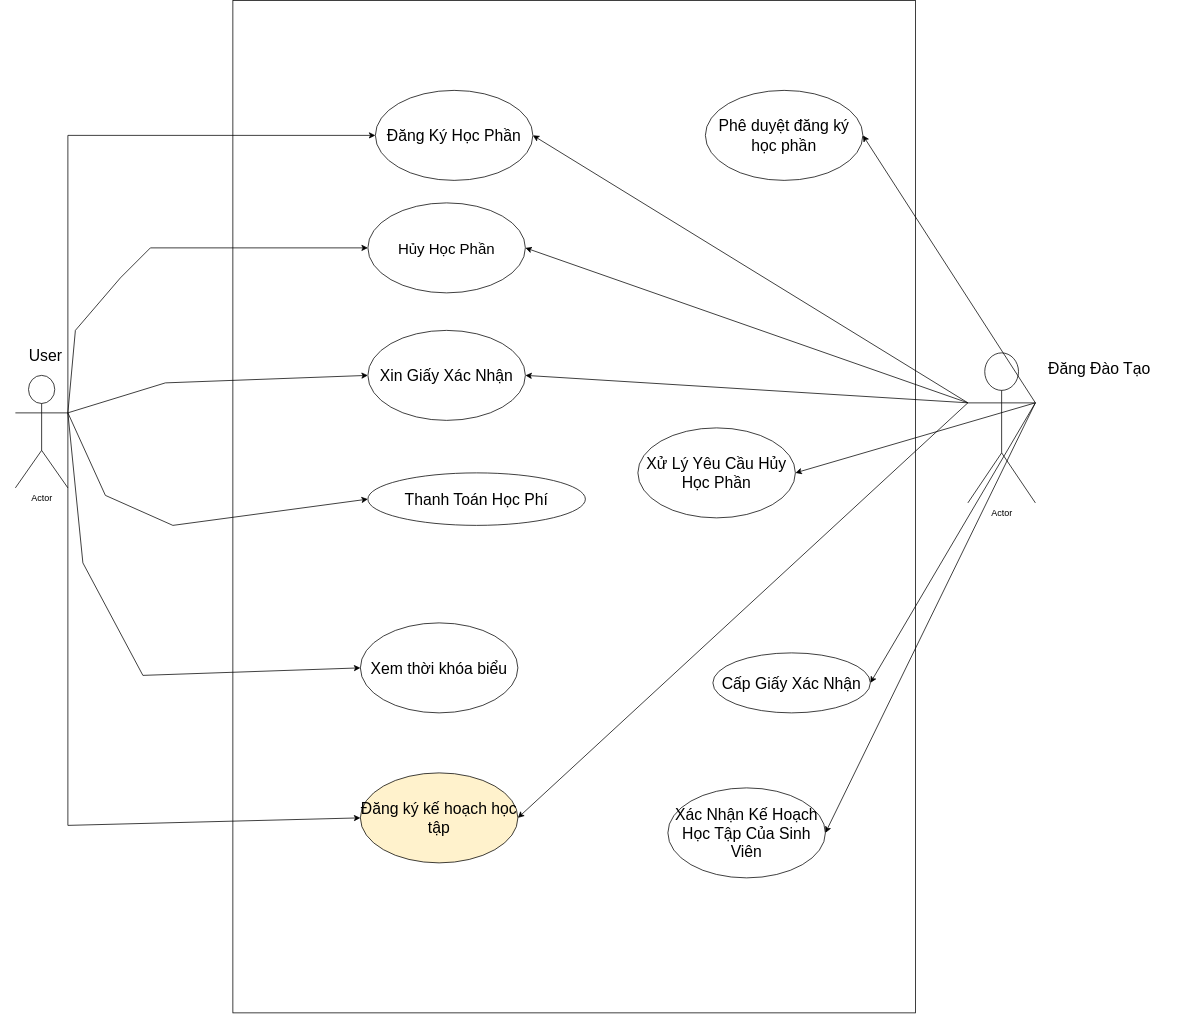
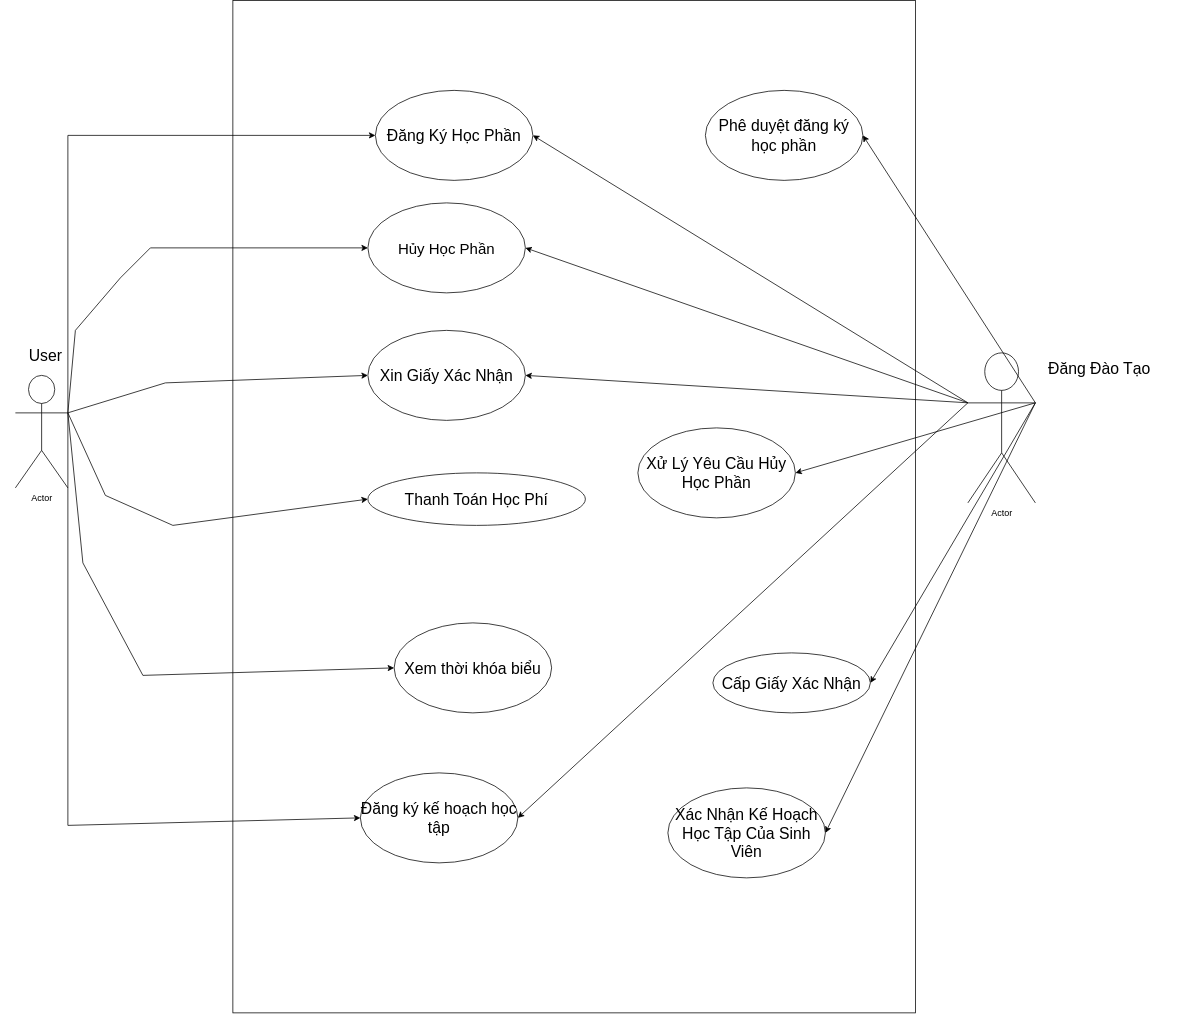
node "Xem thời khóa biểu": moved (439, 668) -> (473, 668)
node "Đăng ký kế hoạch học tập": fillcolor #fff2cc -> #ffffff
